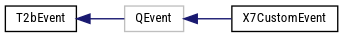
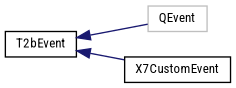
edge "X7CustomEvent" -> "QEvent": now "X7CustomEvent" -> "T2bEvent"
